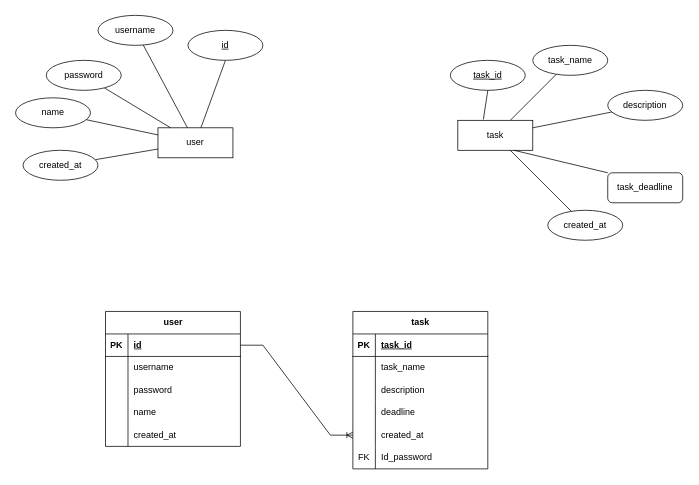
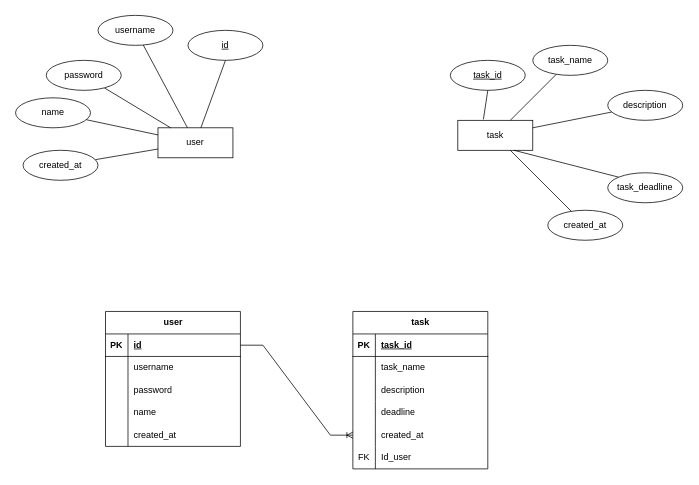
node "task_deadline": shape rounded rectangle -> ellipse
node "Id_password": label "Id_password" -> "Id_user"
